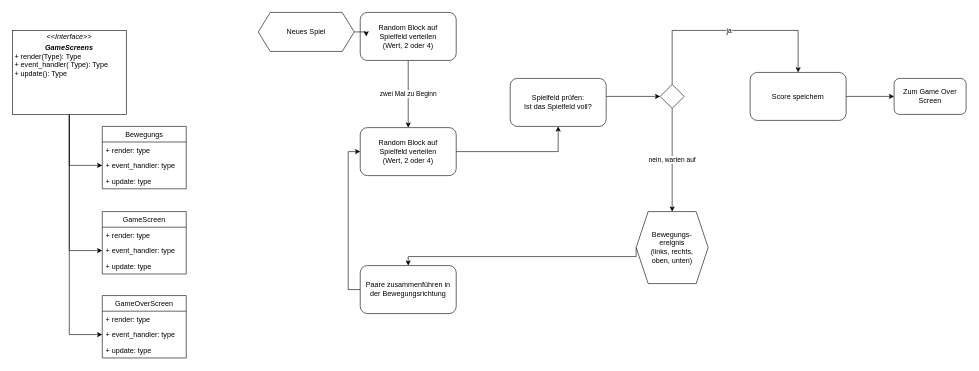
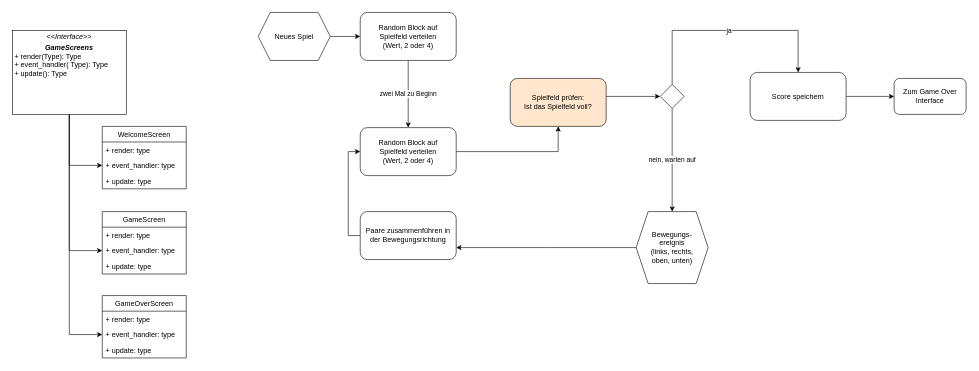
node "Neues Spiel": size 96x39 -> 72x48
node "Zum Game Over Screen": label "Zum Game Over Screen" -> "Zum Game Over Interface"
node "Spielfeld prüfen: Ist das Spielfeld voll?": fillcolor #ffffff -> #ffe6cc
node "Bewegungs": label "Bewegungs" -> "WelcomeScreen"
node "Paare zusammenführen in der Bewegungsrichtung": moved (408, 290) -> (408, 236)
